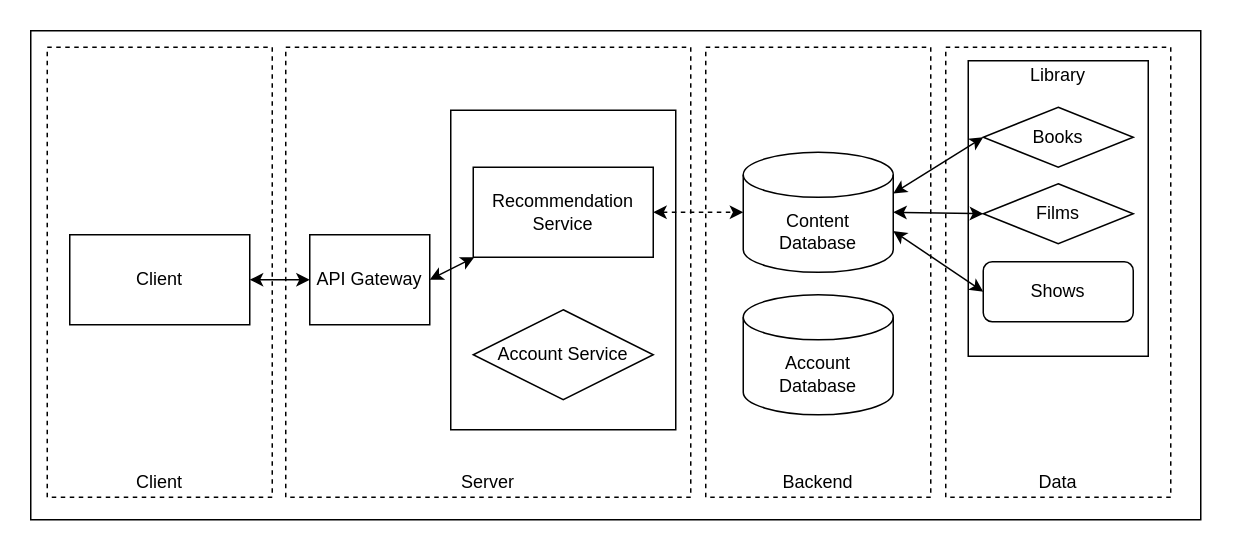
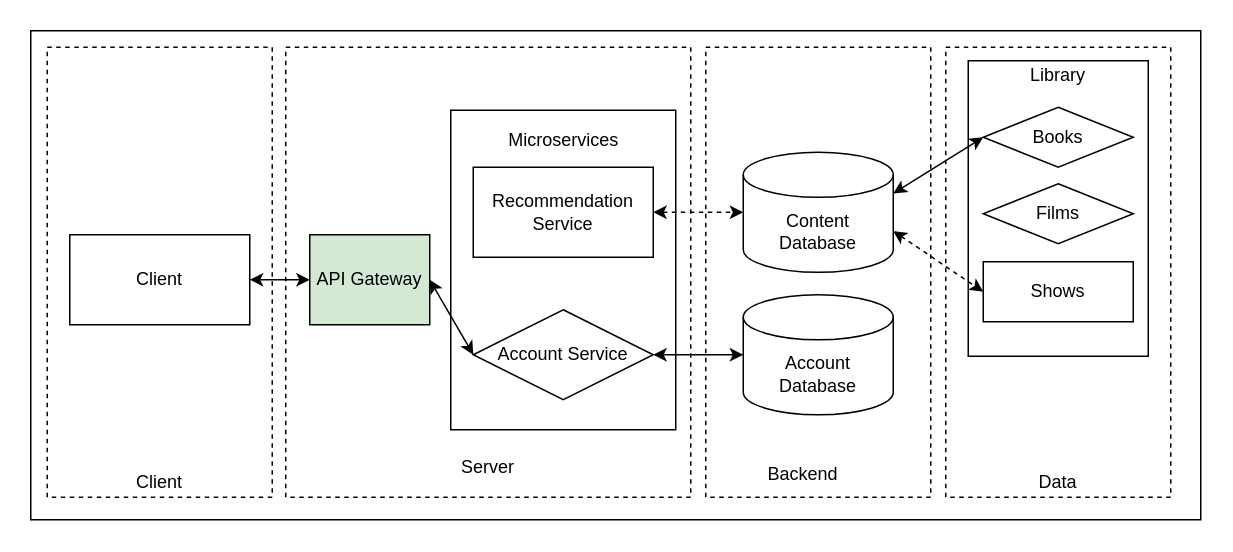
node "Microservices": added
edge "Content Database" -- "Films": removed
edge "Content Database" -- "Shows": style solid -> dashed
edge "Recommendation Service" -- "API Gateway": now "Account Service" -- "API Gateway"
node "API Gateway": fillcolor #ffffff -> #d5e8d4
node "Shows": shape rounded rectangle -> rectangle
edge "Account Service" -- "Account Database": added
node "Server": moved (488, 482) -> (488, 467)
node "Backend": moved (818, 482) -> (803, 475)
